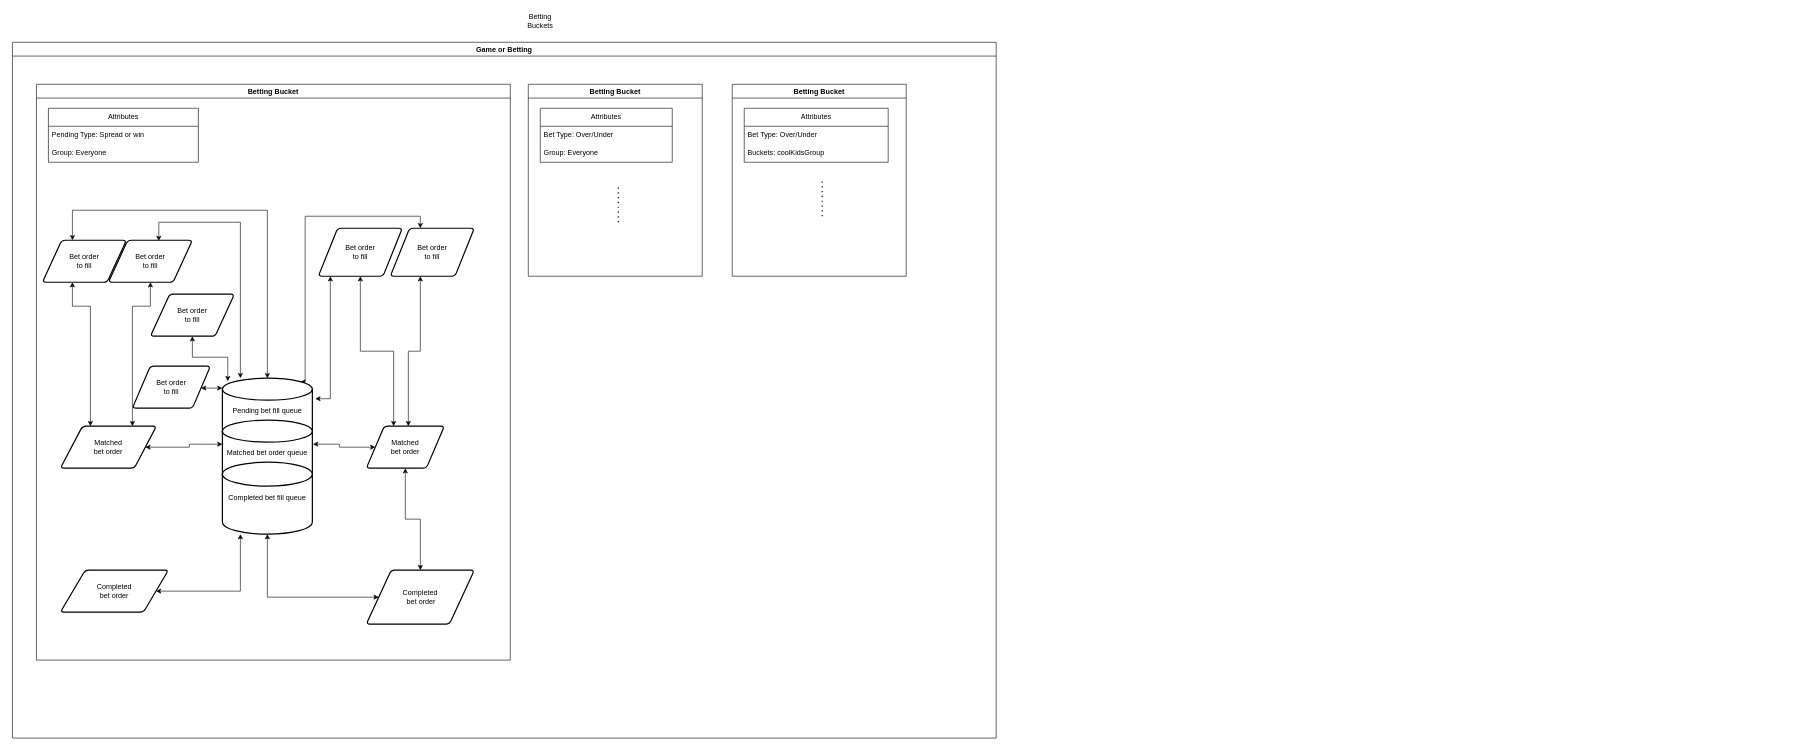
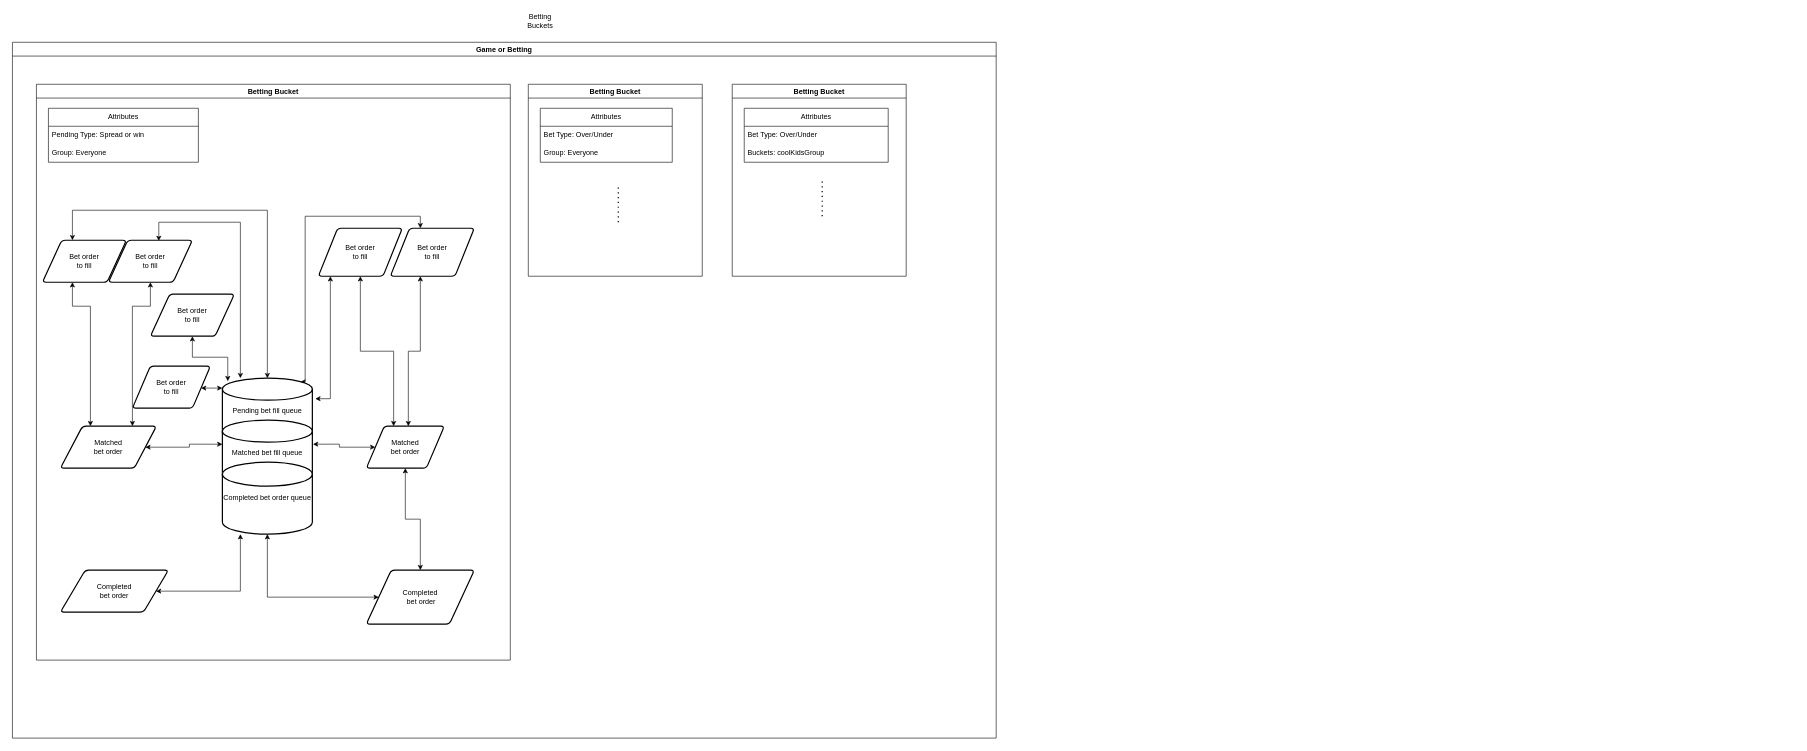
node "Matched bet order queue": label "Matched bet order queue" -> "Matched bet fill queue"
node "Completed bet fill queue": label "Completed bet fill queue" -> "Completed bet order queue"
